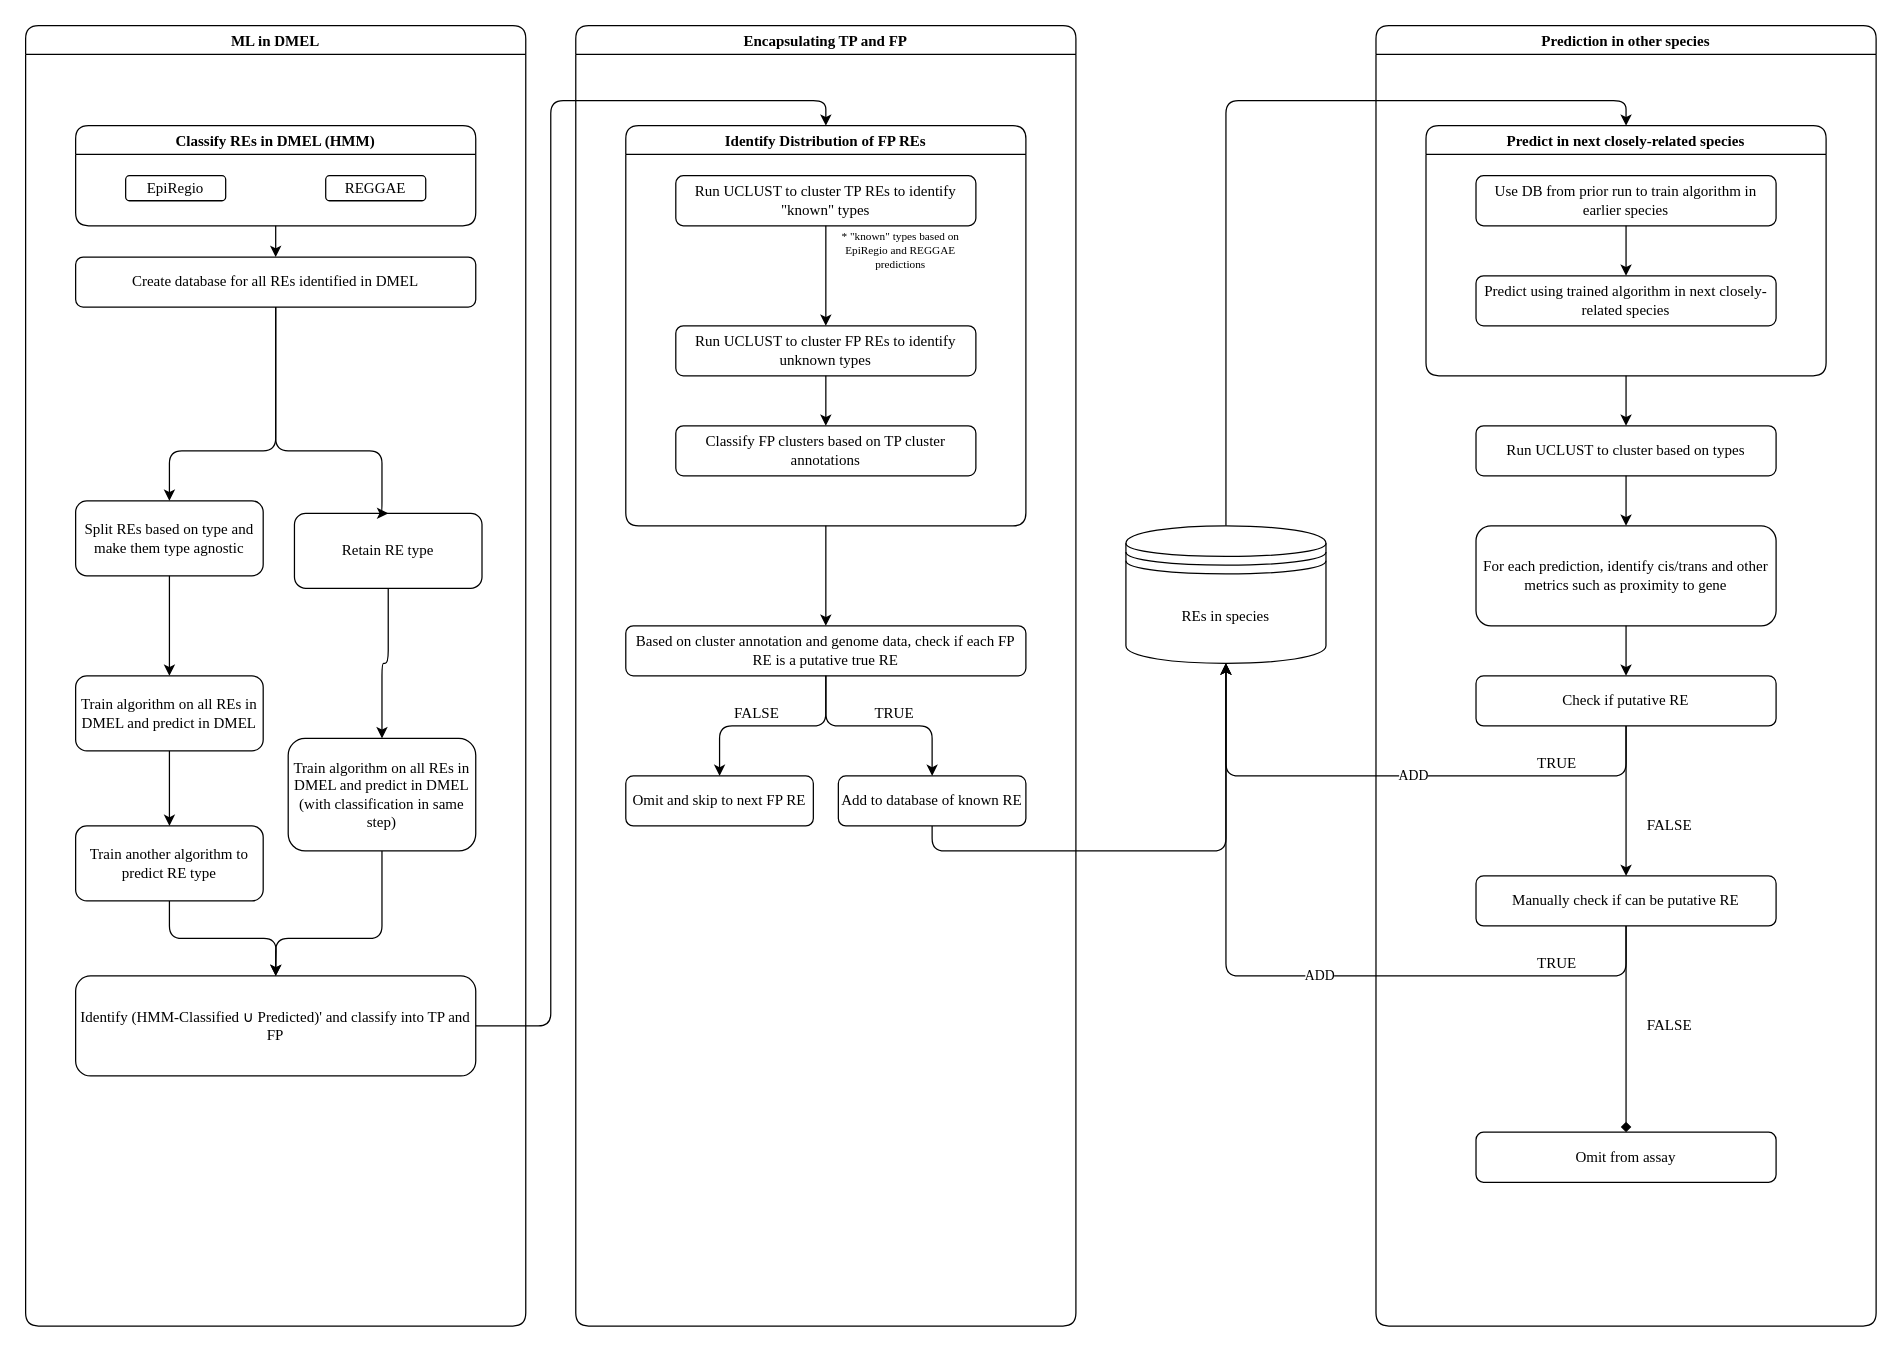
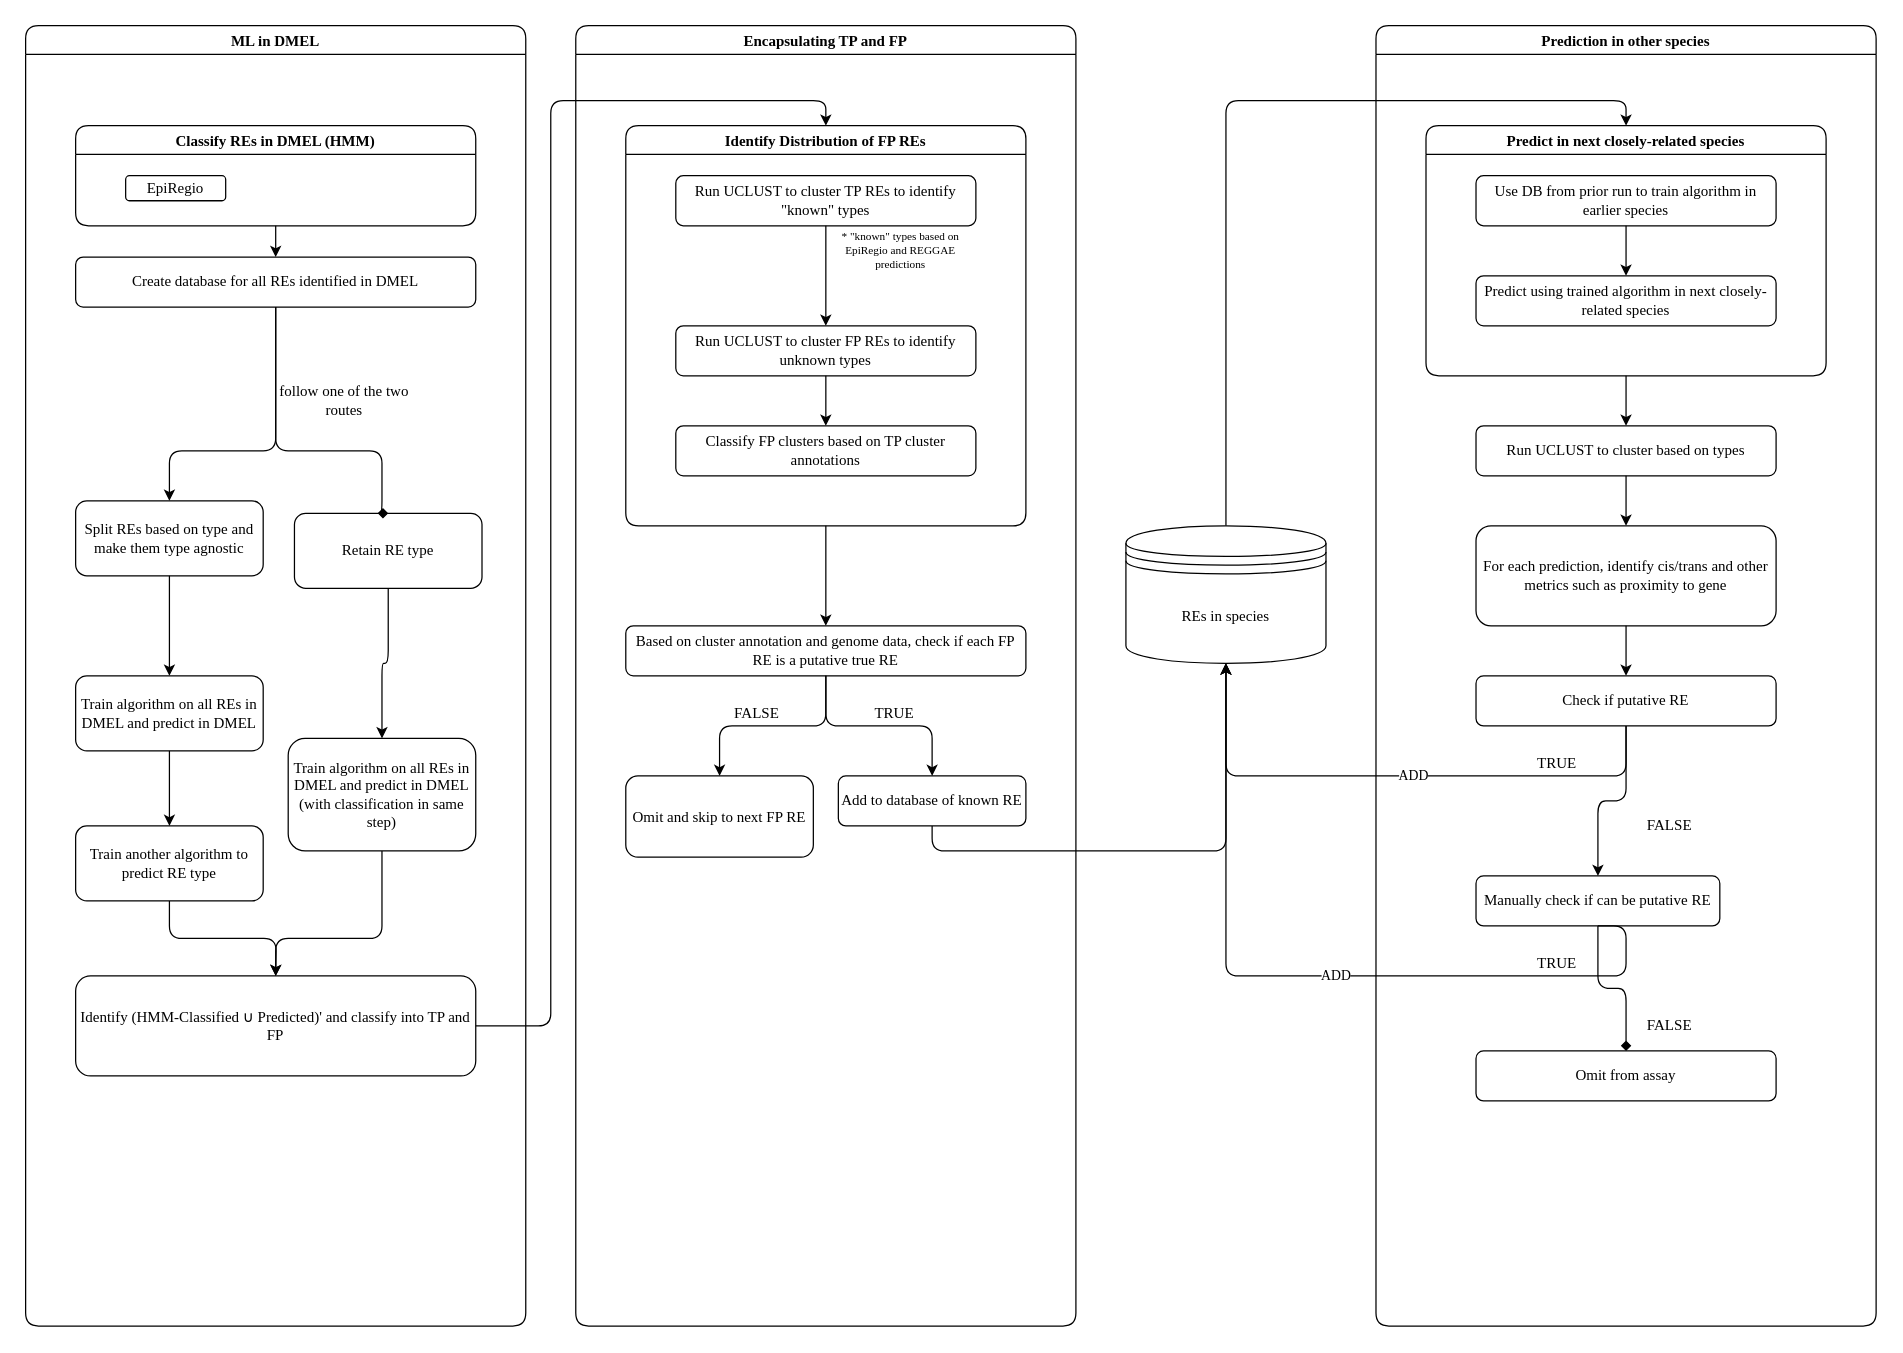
node "REGGAE": removed
node "follow one of the two routes": added
edge "Create database for all REs identified in DMEL" -> "Retain RE type": arrowhead classic -> diamond
node "Omit and skip to next FP RE": size 188x50 -> 188x81
node "Manually check if can be putative RE": size 300x50 -> 244x50
node "Omit from assay": moved (1626, 1157) -> (1626, 1076)
